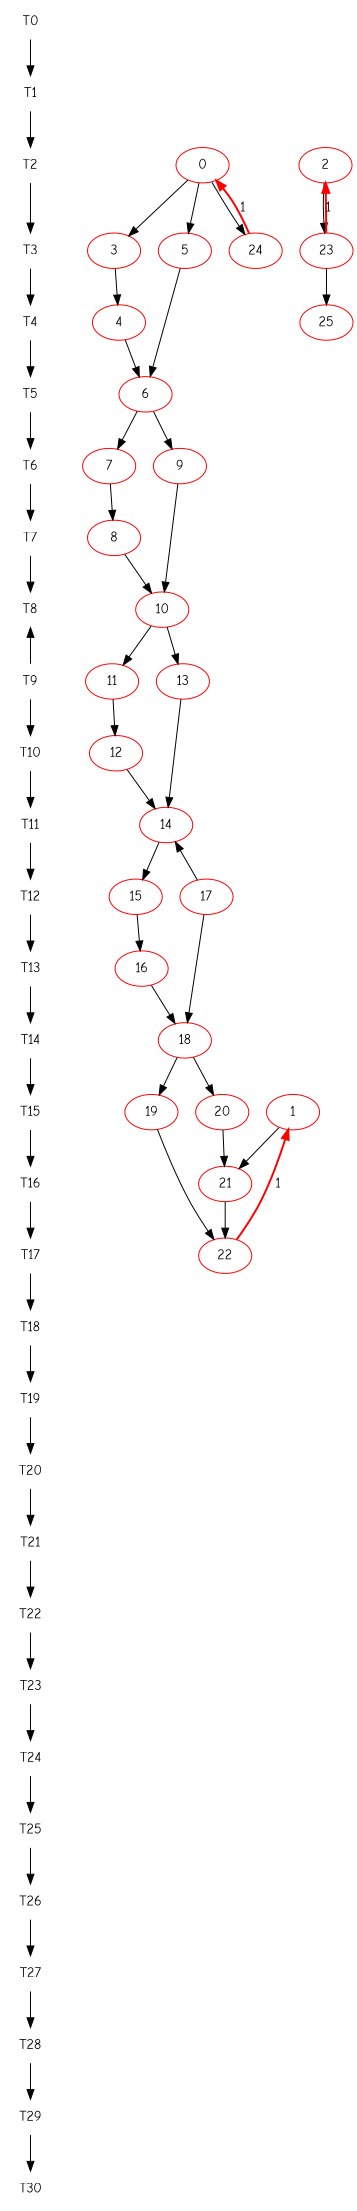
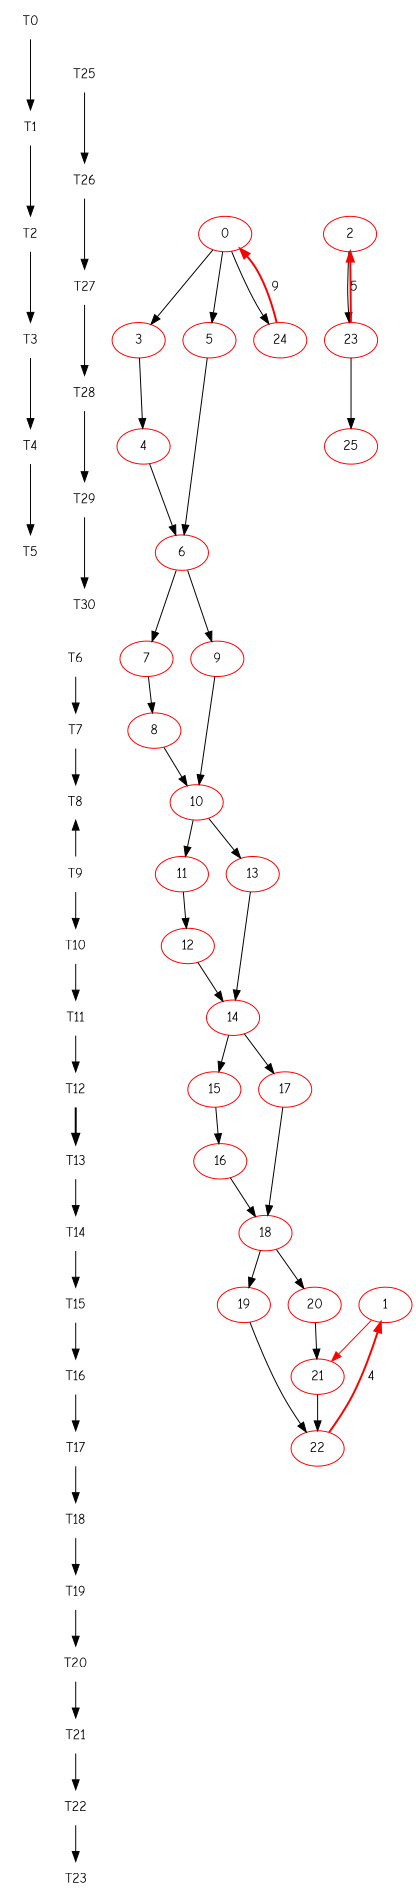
edge "24" -> "0": label "1" -> "9"
edge "23" -> "2": label "1" -> "5"
edge "T5" -> "T6": removed
edge "17" -> "14": reversed
edge "T12" -> "T13": style solid -> bold
edge "1" -> "21": color black -> red
edge "22" -> "1": label "1" -> "4"
node "T24": removed
